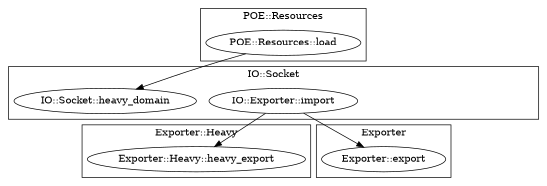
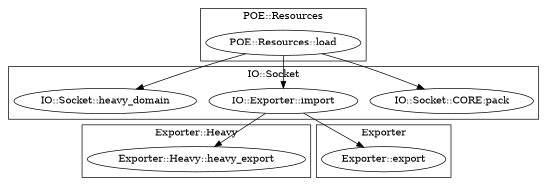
edge "POE::Resources::load" -> "IO::Exporter::import": added
node "IO::Socket::CORE:pack": added
